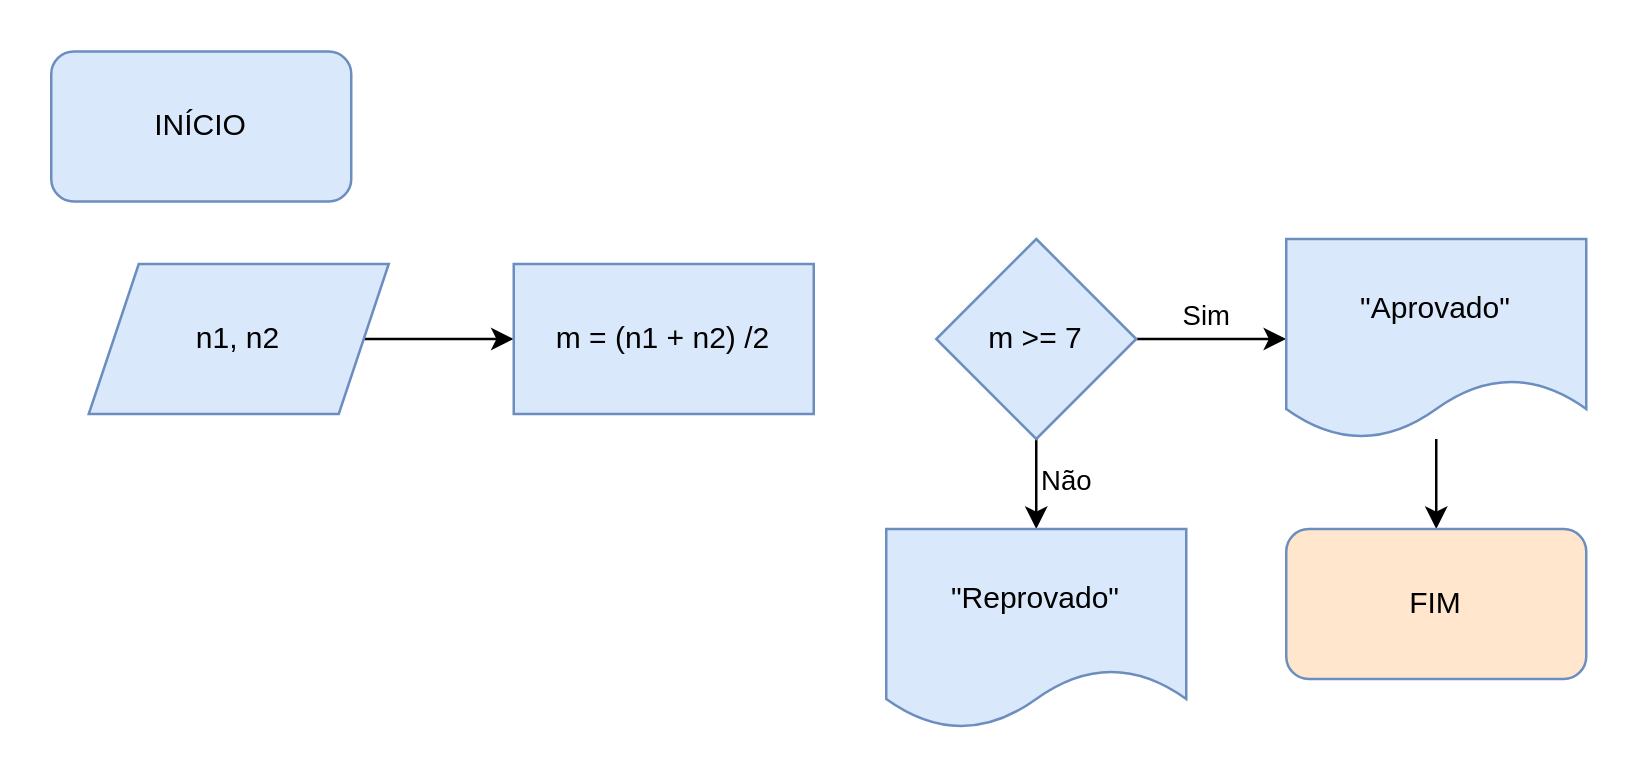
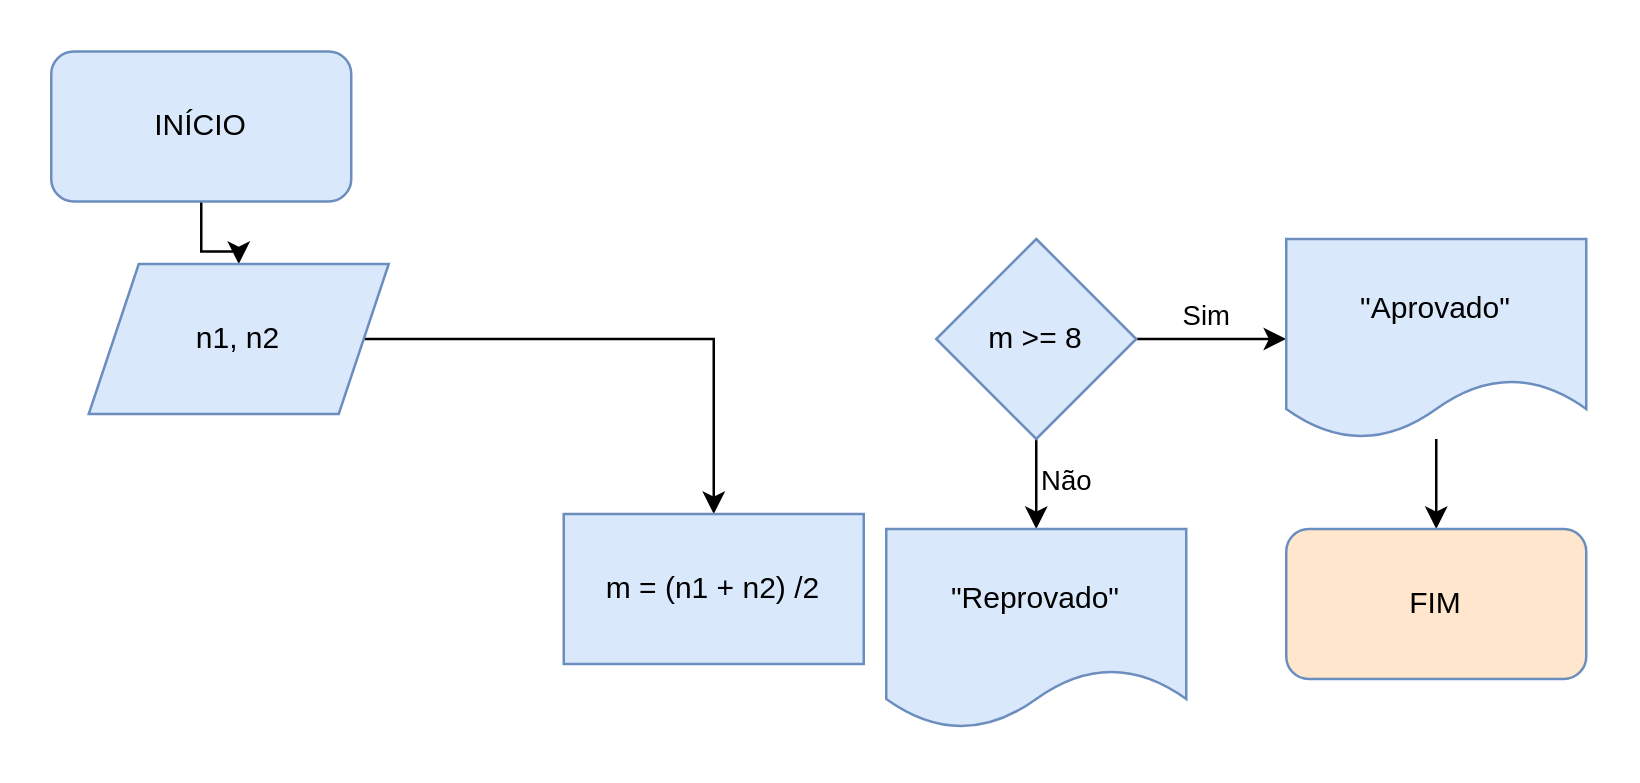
edge "INÍCIO" -> "n1, n2": added
node "m = (n1 + n2) /2": moved (664, 339) -> (714, 589)
node "m >= 7": label "m >= 7" -> "m >= 8"
